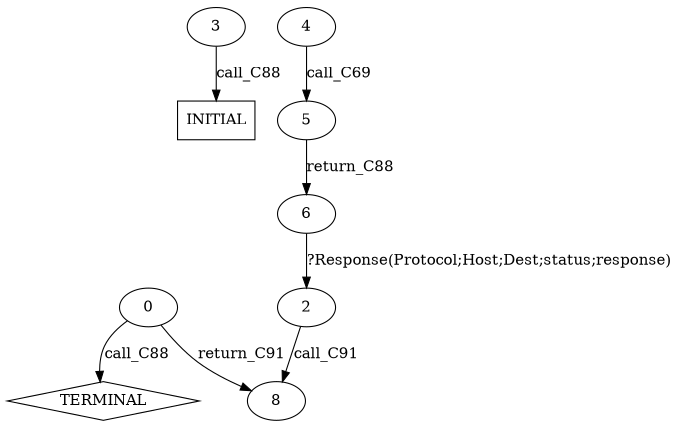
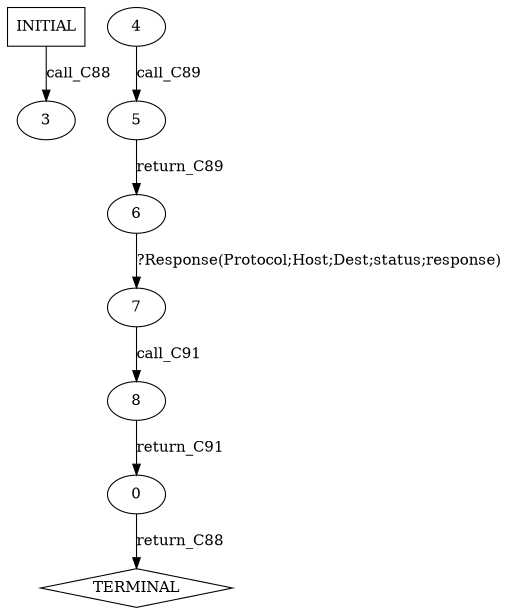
edge "3" -> "INITIAL": reversed
edge "4" -> "5": label "call_C69" -> "call_C89"
edge "5" -> "6": label "return_C88" -> "return_C89"
node "2": label "2" -> "7"
edge "0" -> "TERMINAL": label "call_C88" -> "return_C88"
edge "0" -> "8": reversed
